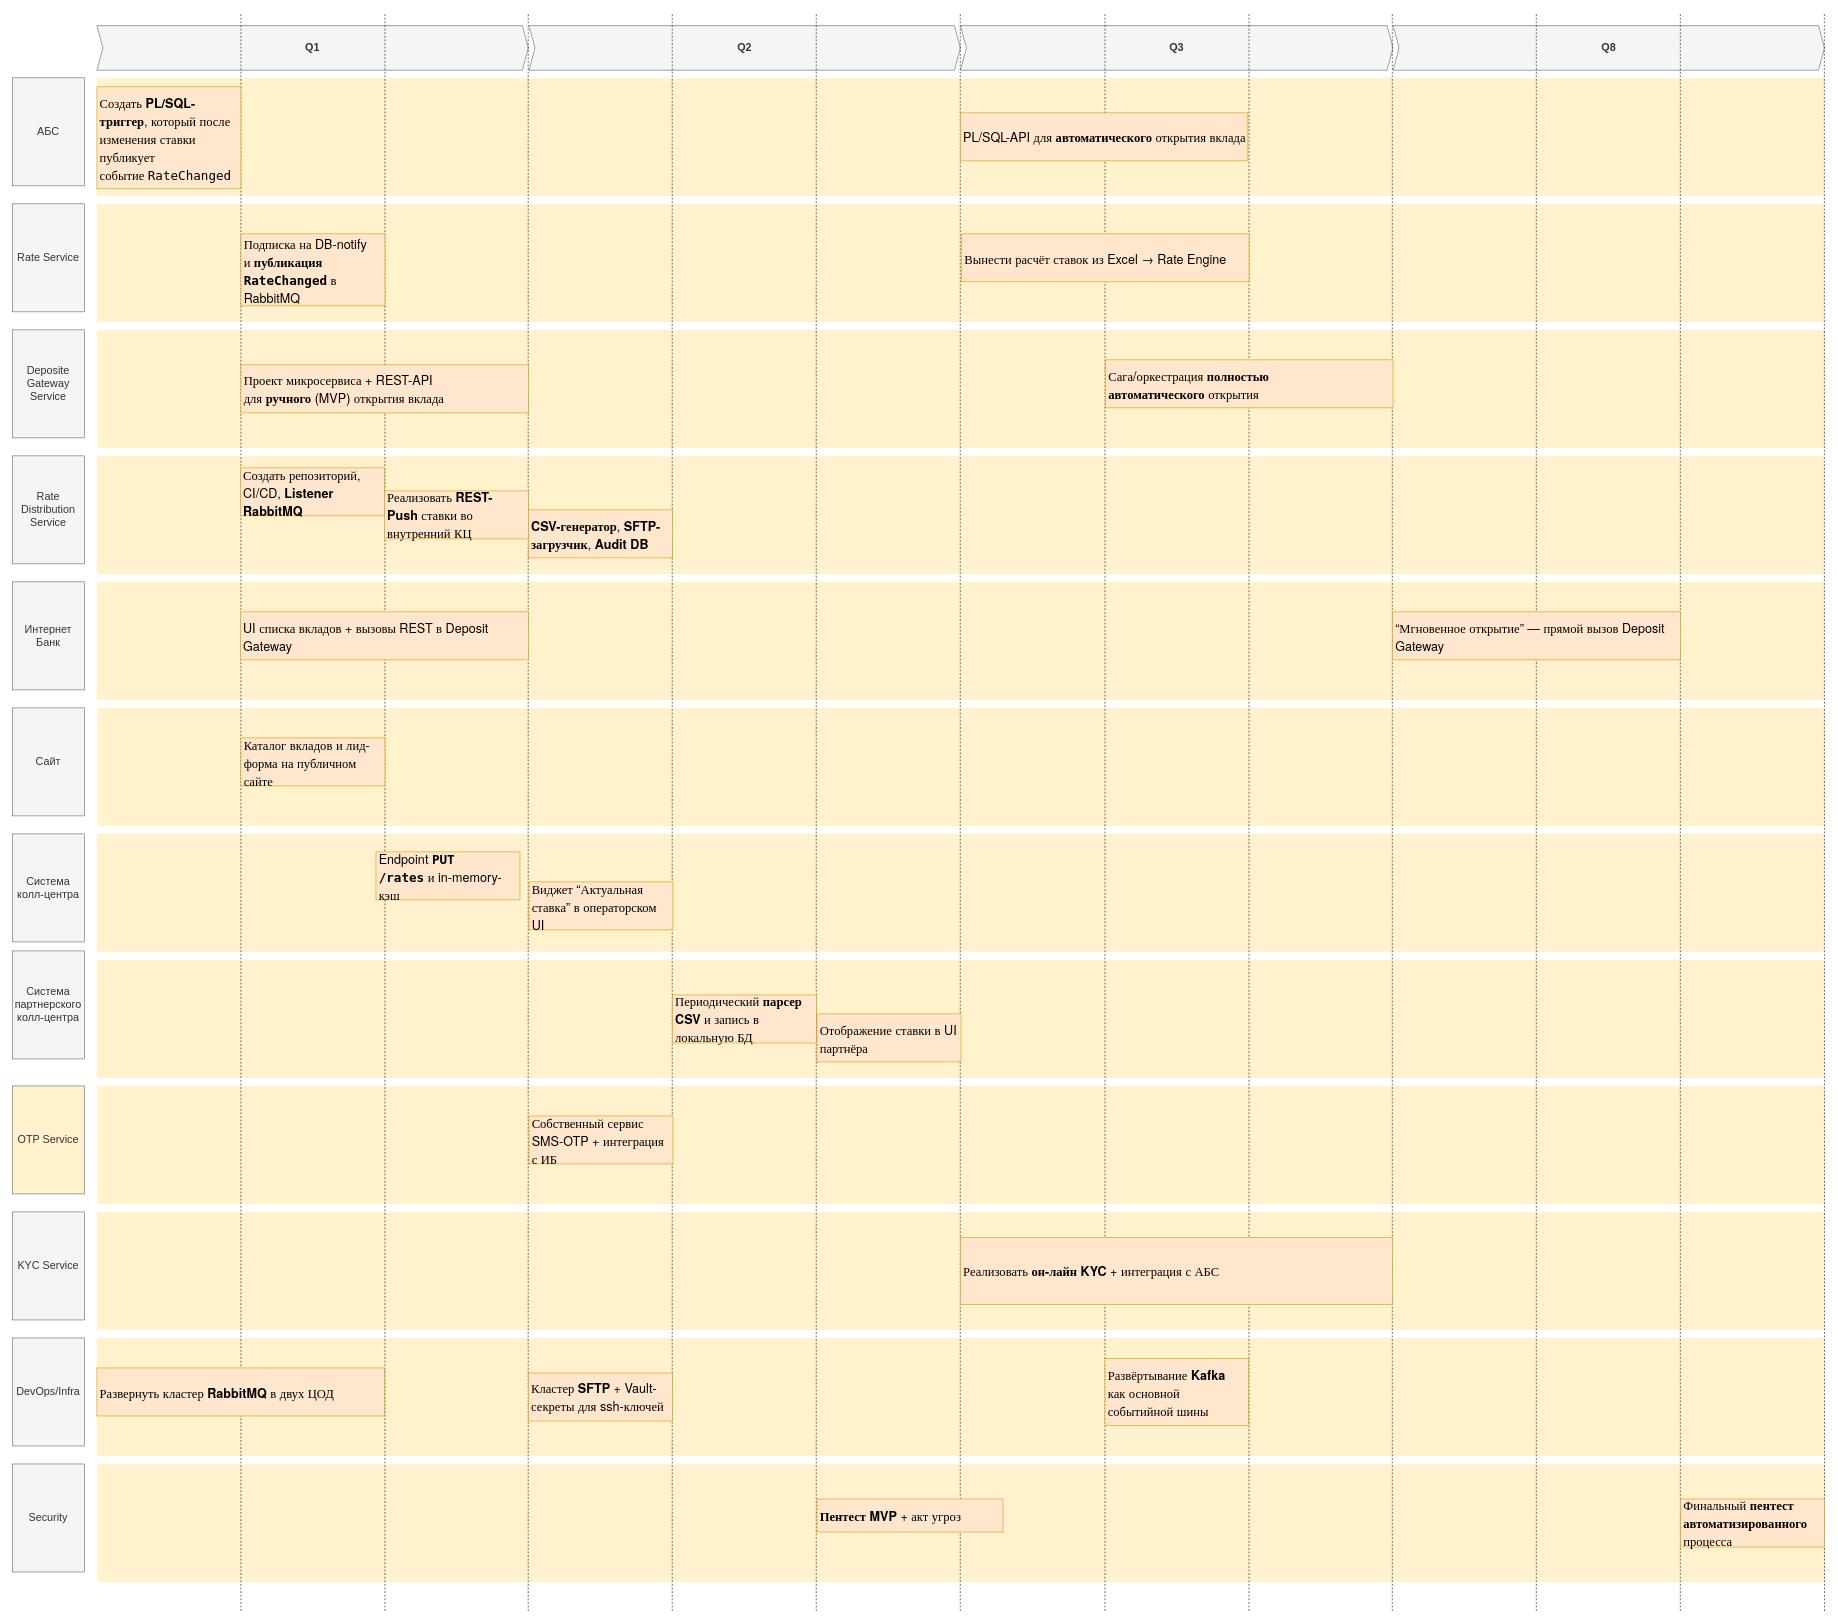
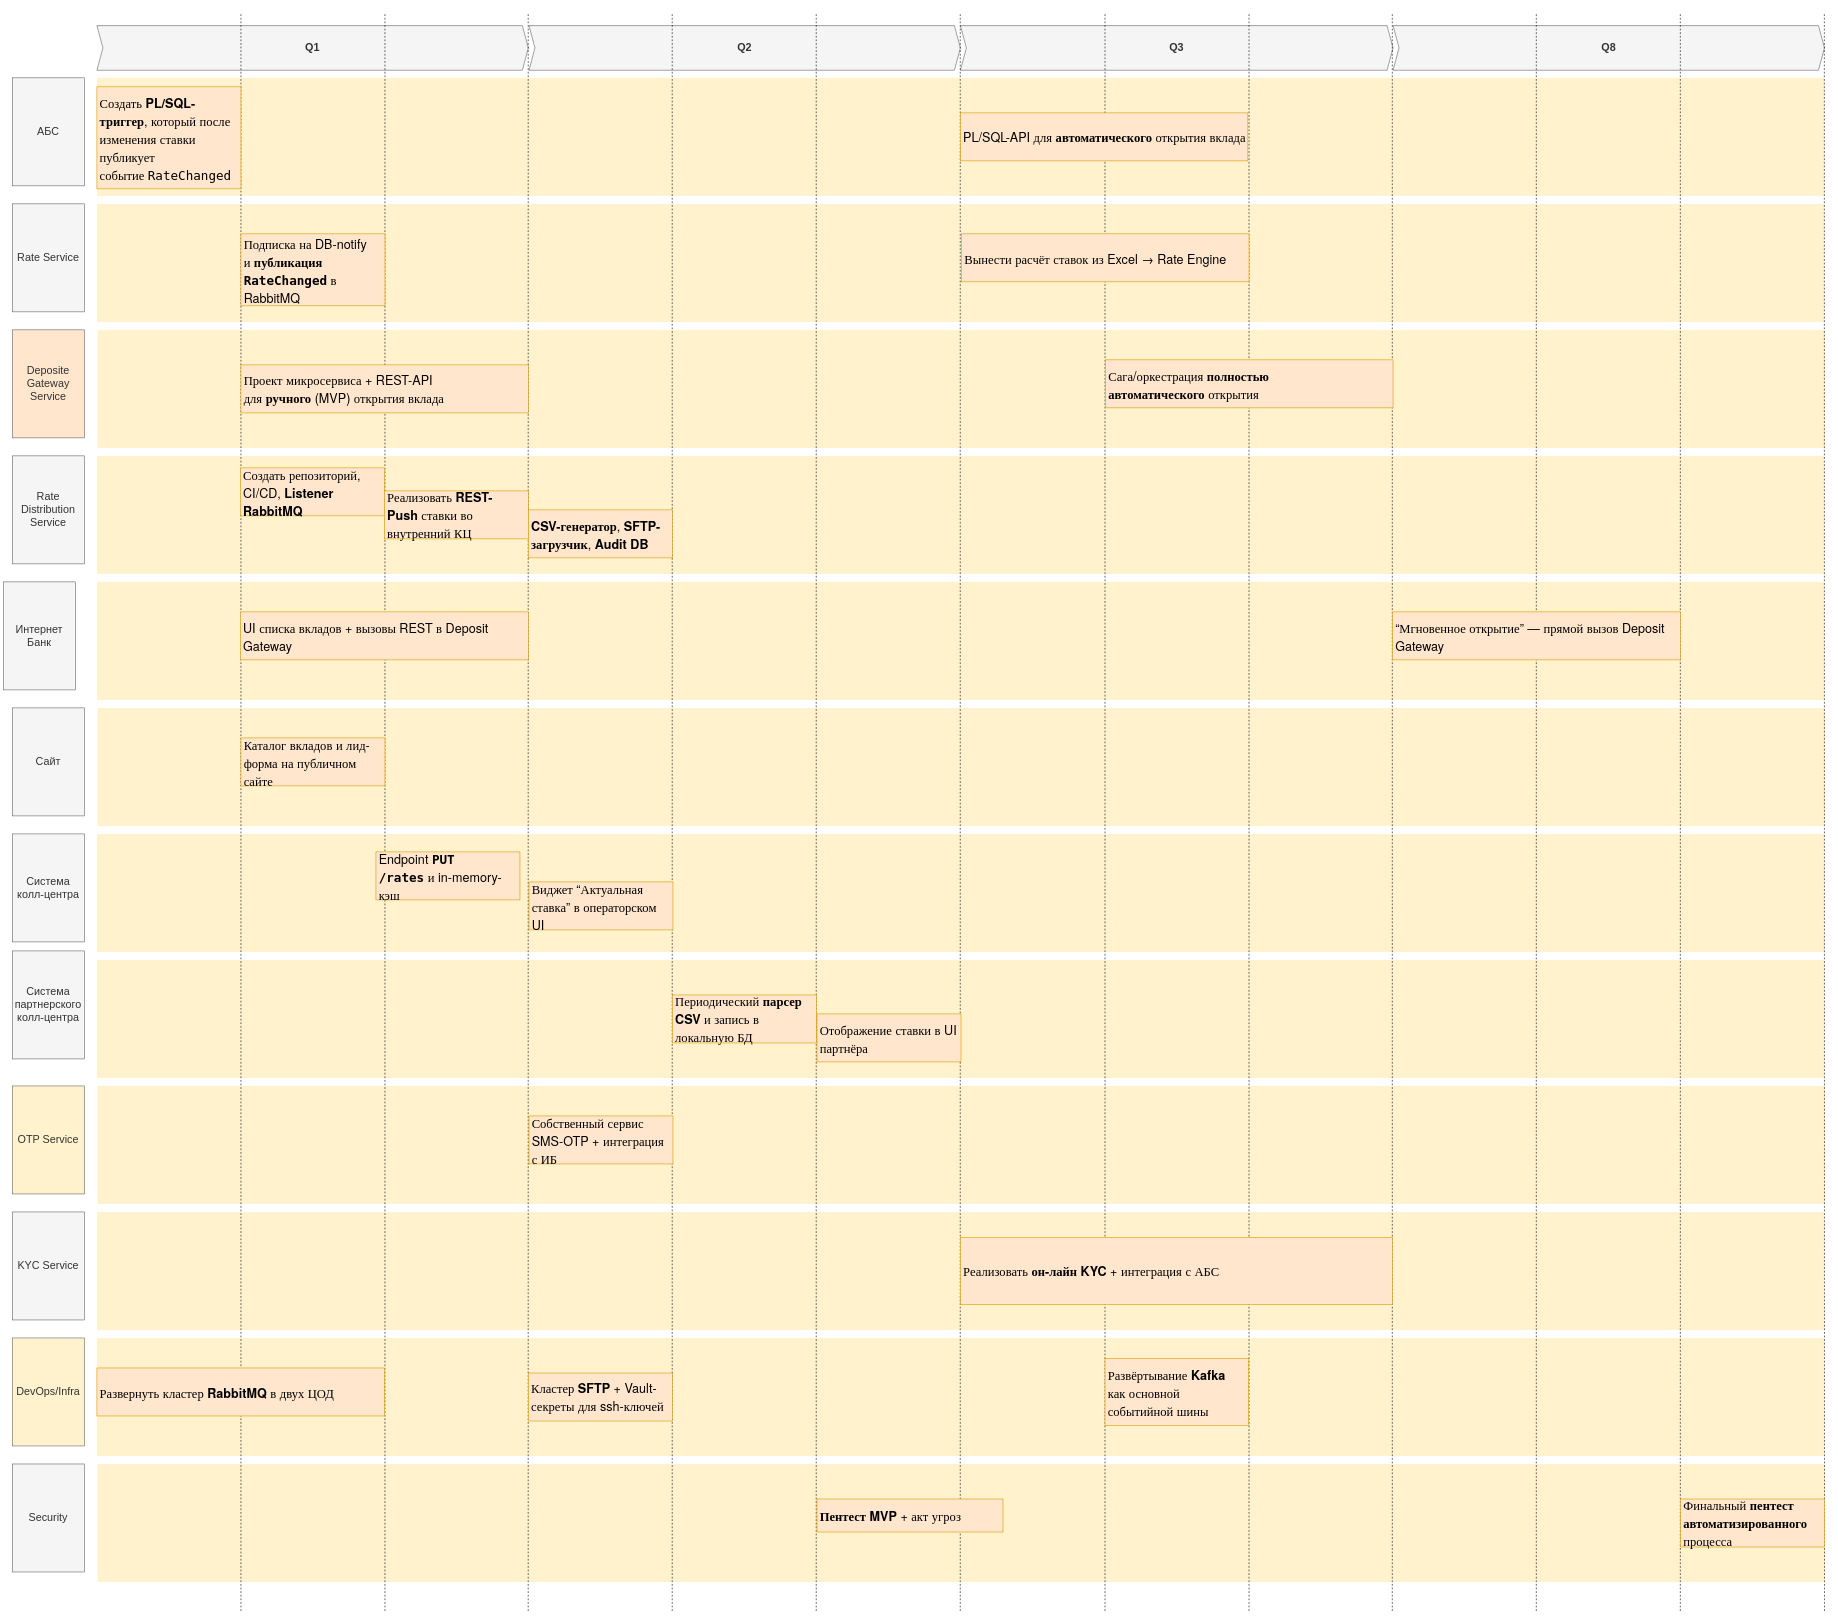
node "Deposite Gateway Service": fillcolor #f5f5f5 -> #ffe6cc
node "Интернет Банк": moved (48, 636) -> (39, 636)
node "DevOps/Infra": fillcolor #f5f5f5 -> #fff2cc
